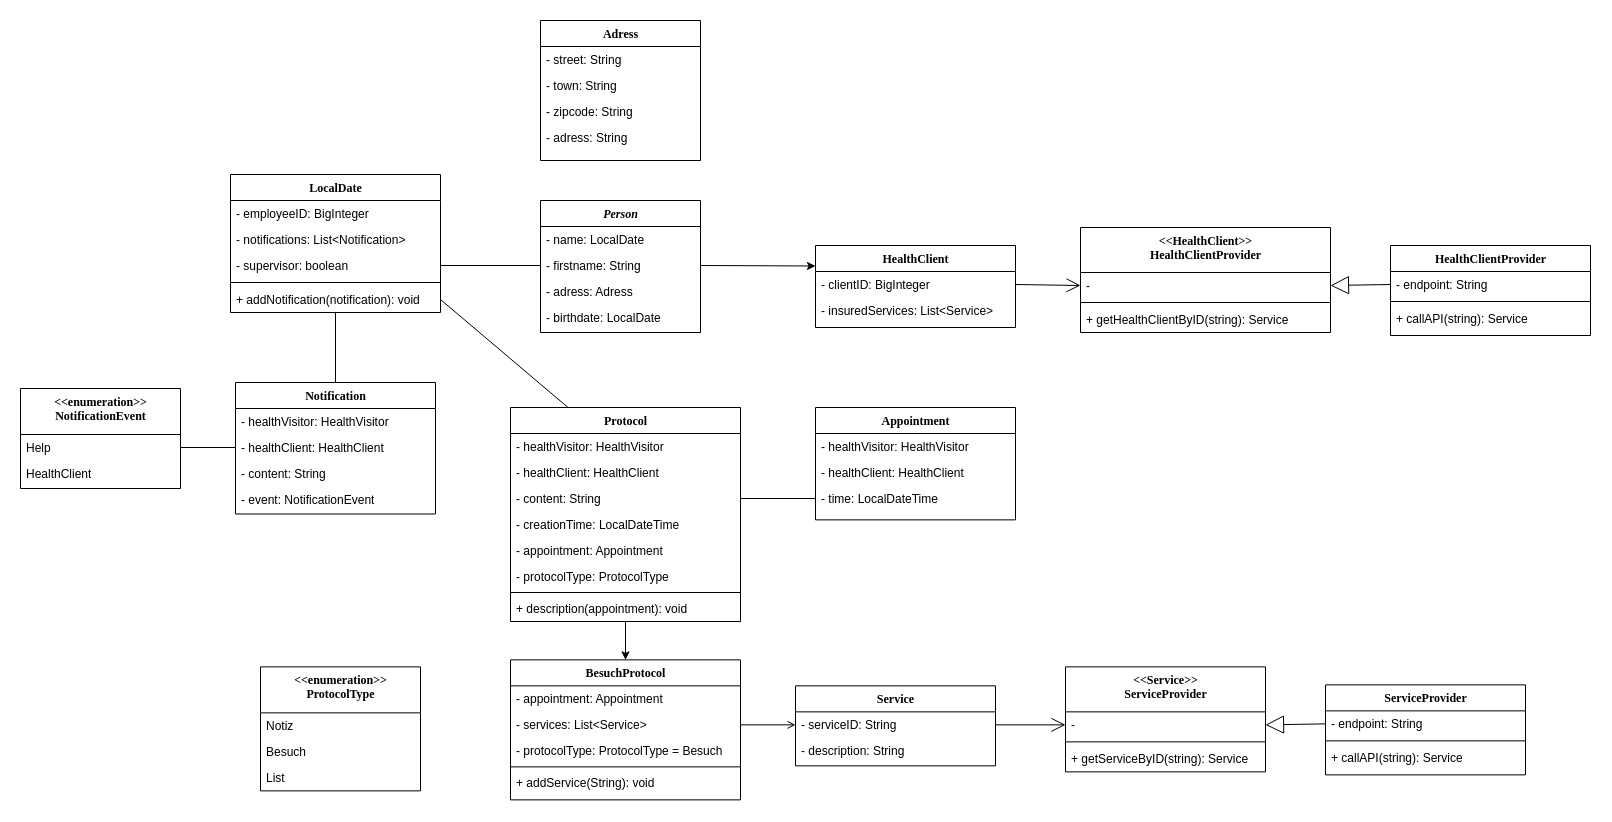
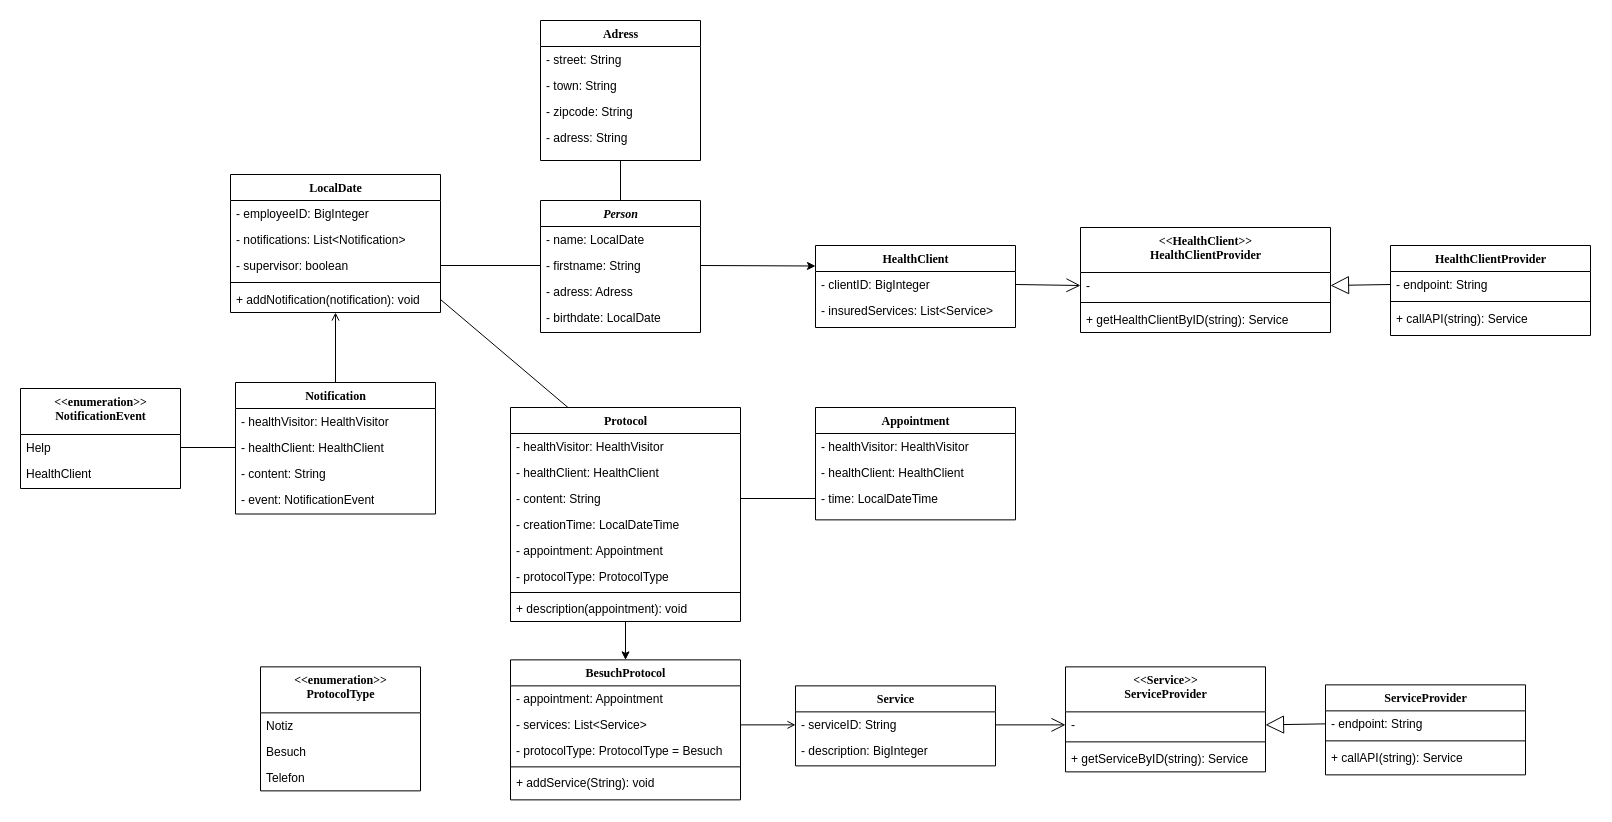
edge "Adress" -- "Person": added
edge "LocalDate" -- "Notification": arrowhead none -> open
node "- description: String": label "- description: String" -> "- description: BigInteger"
node "List": label "List" -> "Telefon"
